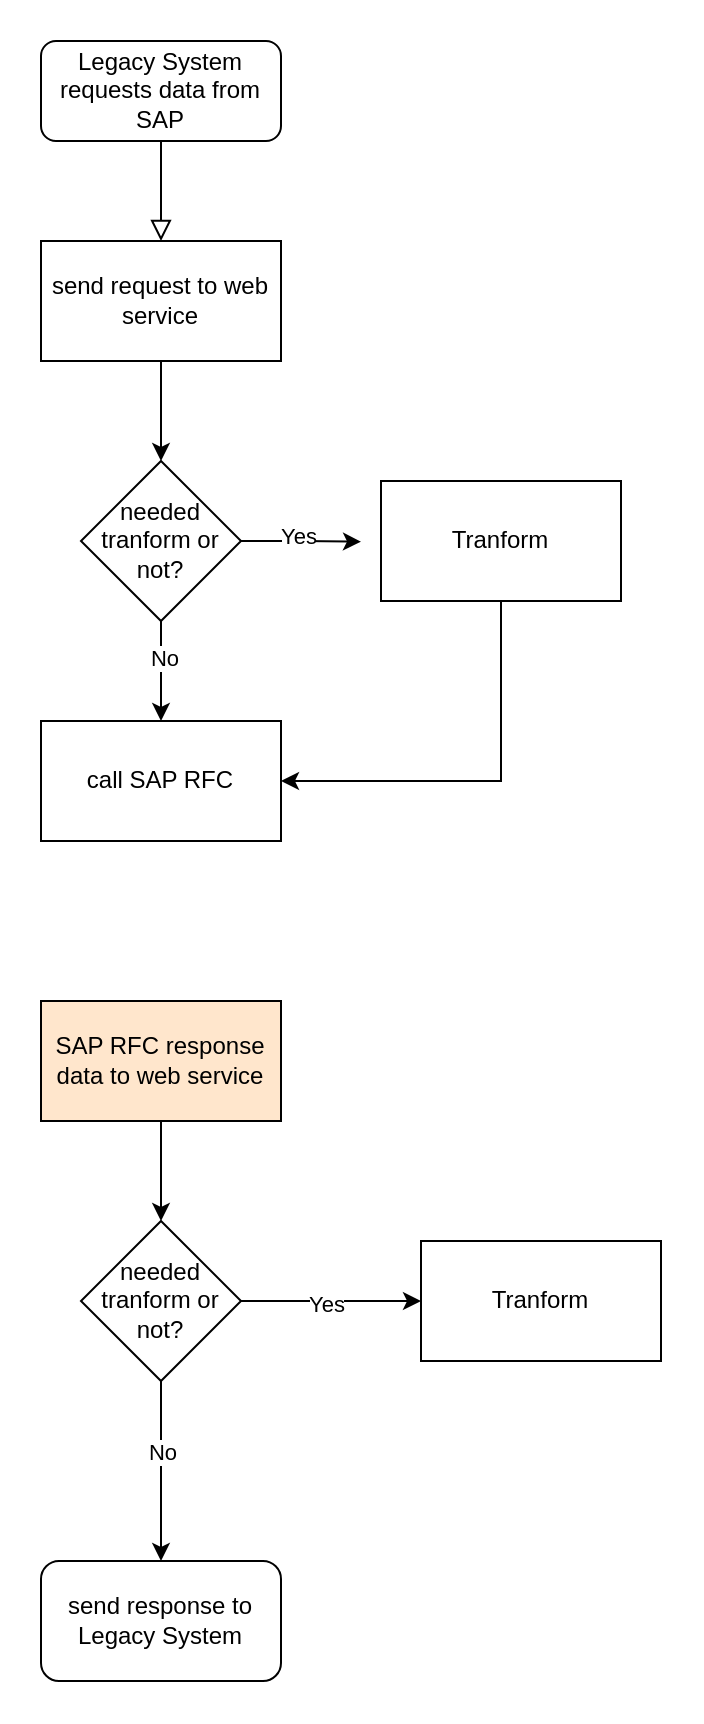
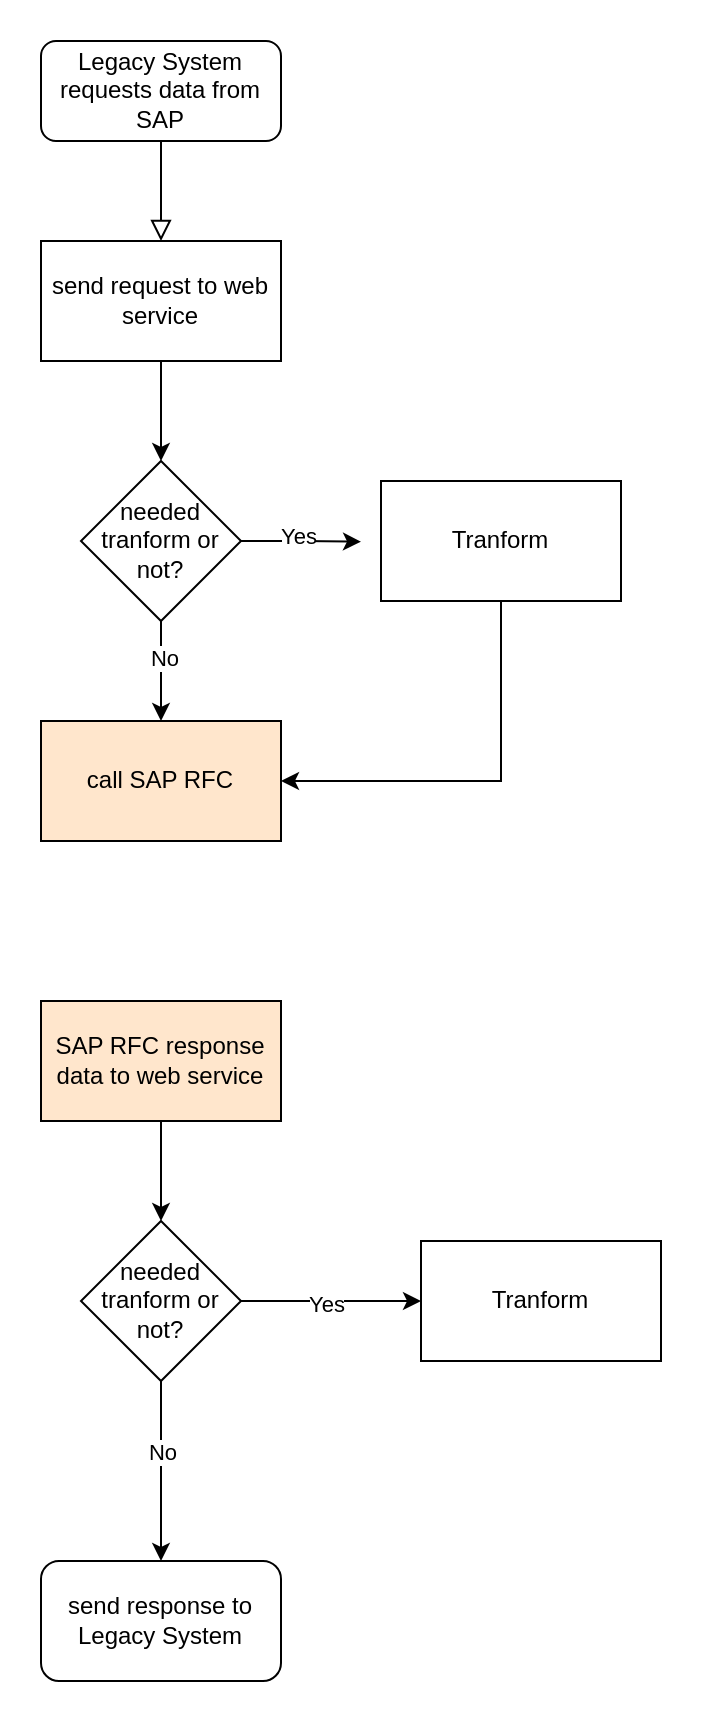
node "call SAP RFC": fillcolor #ffffff -> #ffe6cc
